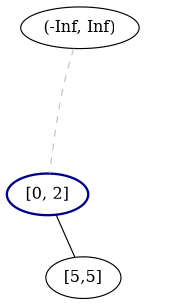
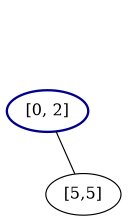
node "(-Inf, Inf)": removed
